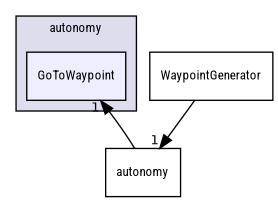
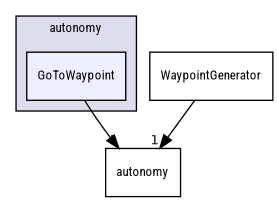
edge "autonomy" -> "GoToWaypoint": reversed
